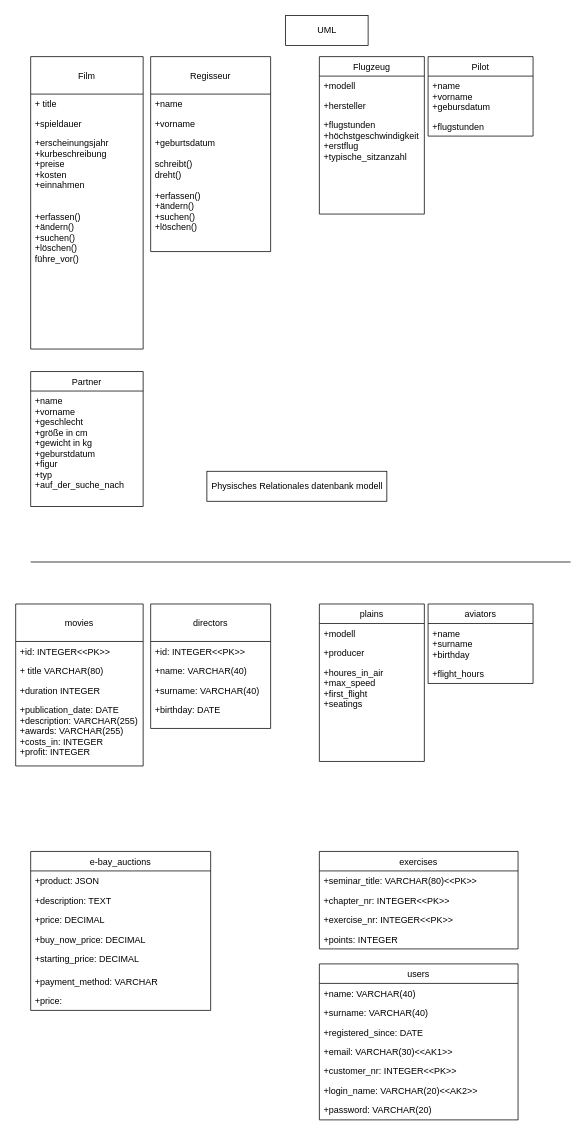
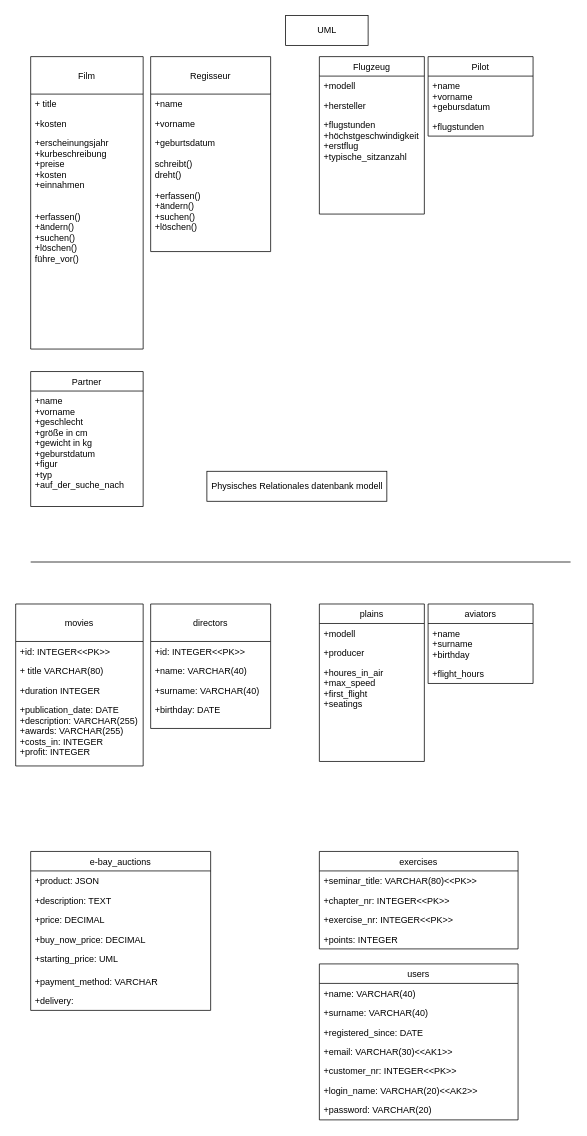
node "+spieldauer": label "+spieldauer" -> "+kosten"
node "+starting_price: DECIMAL": label "+starting_price: DECIMAL" -> "+starting_price: UML"
node "+price:": label "+price:" -> "+delivery:"
